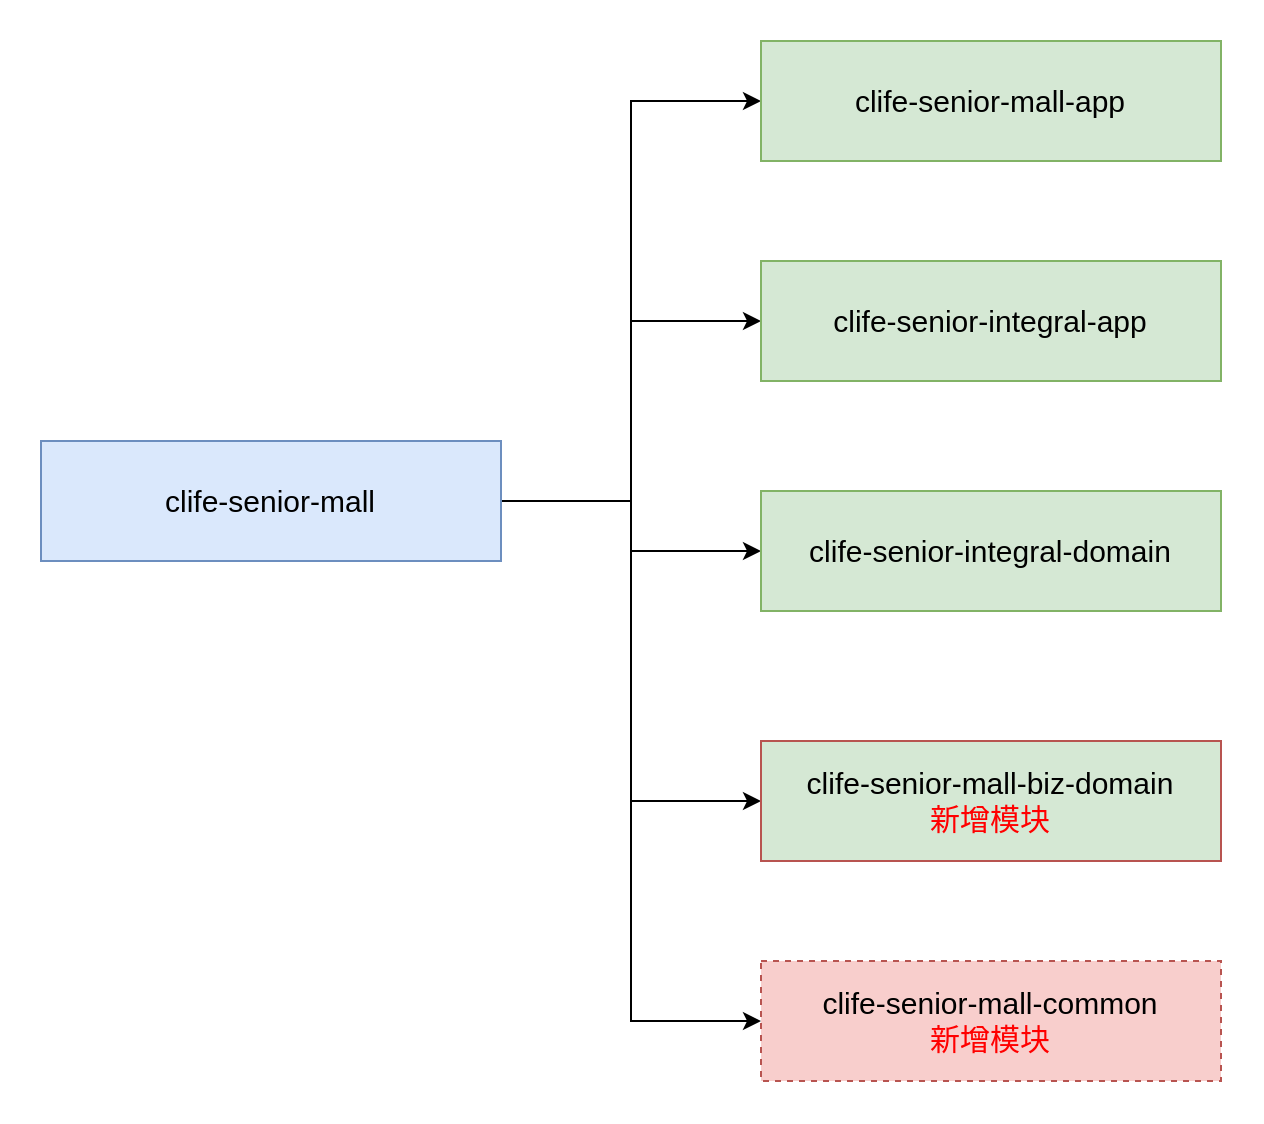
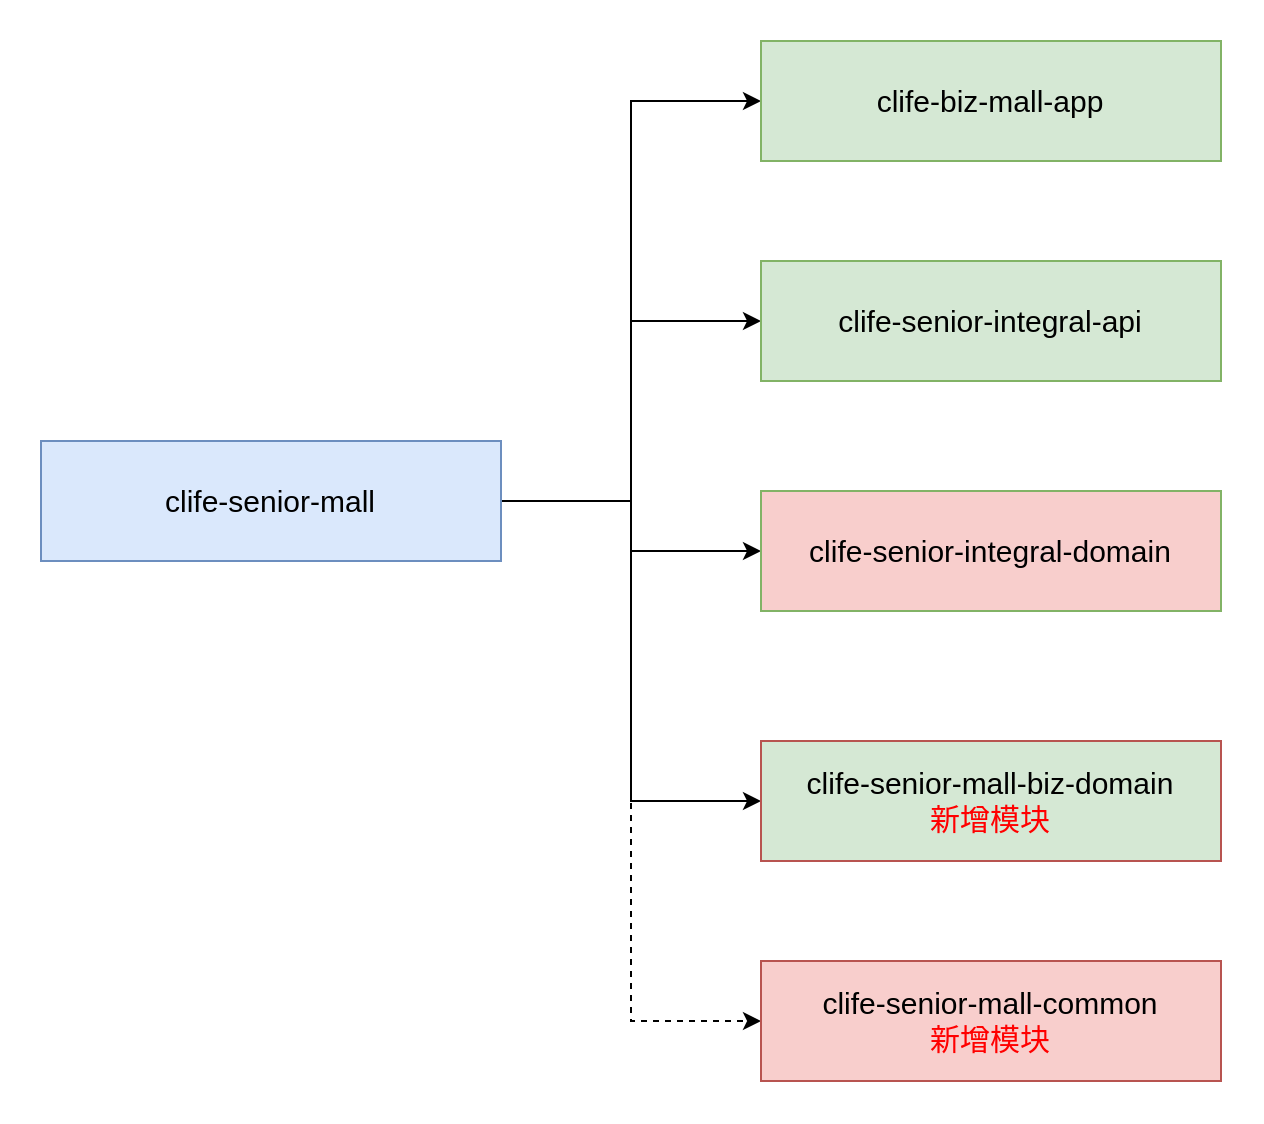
node "clife-senior-mall-app": label "clife-senior-mall-app" -> "clife-biz-mall-app"
node "clife-senior-integral-app": label "clife-senior-integral-app" -> "clife-senior-integral-api"
node "clife-senior-integral-domain": fillcolor #d5e8d4 -> #f8cecc
edge "clife-senior-mall" -> "clife-senior-mall-common 新增模块": style solid -> dashed
node "clife-senior-mall-common 新增模块": style dashed -> solid
